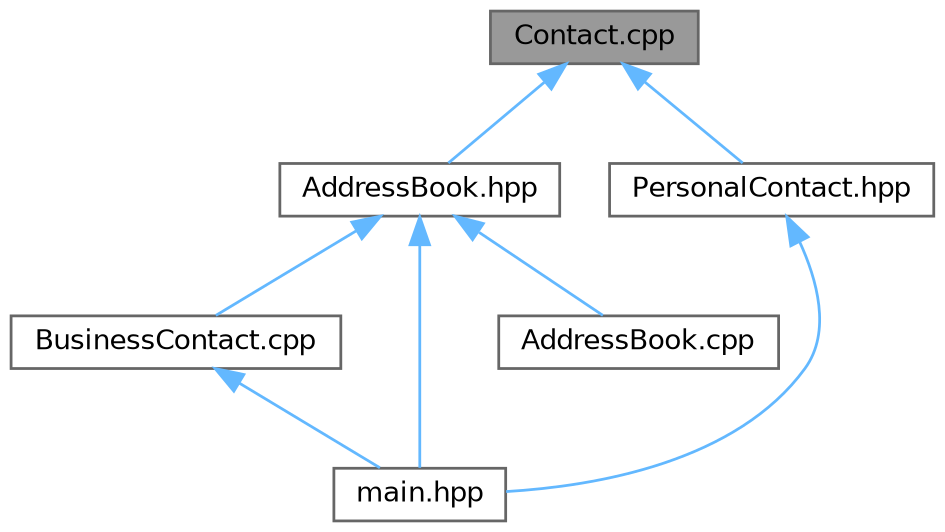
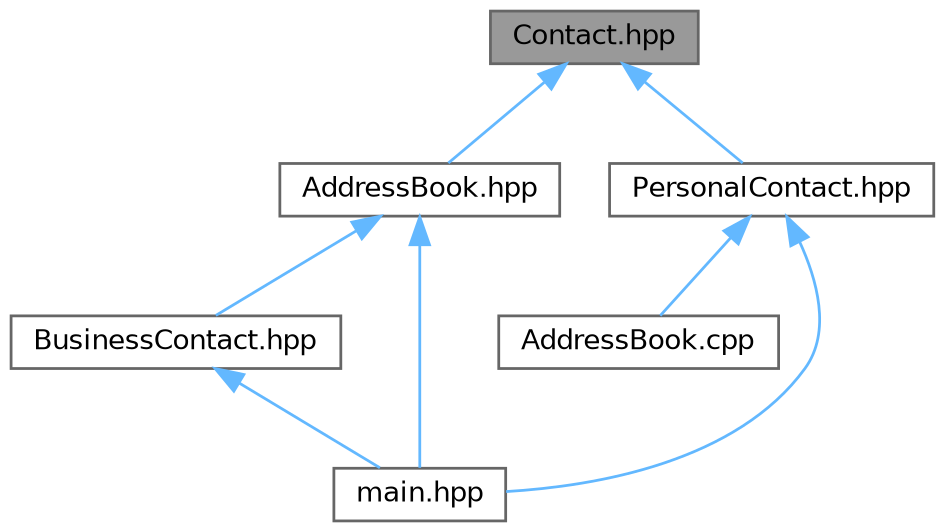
node "Contact.cpp": label "Contact.cpp" -> "Contact.hpp"
edge "AddressBook.cpp" -> "AddressBook.hpp": now "AddressBook.cpp" -> "PersonalContact.hpp"
node "BusinessContact.cpp": label "BusinessContact.cpp" -> "BusinessContact.hpp"
